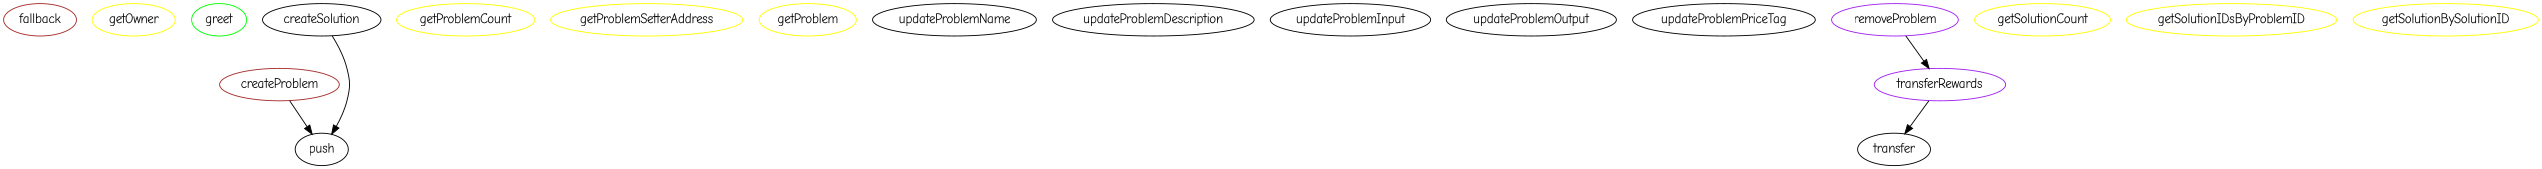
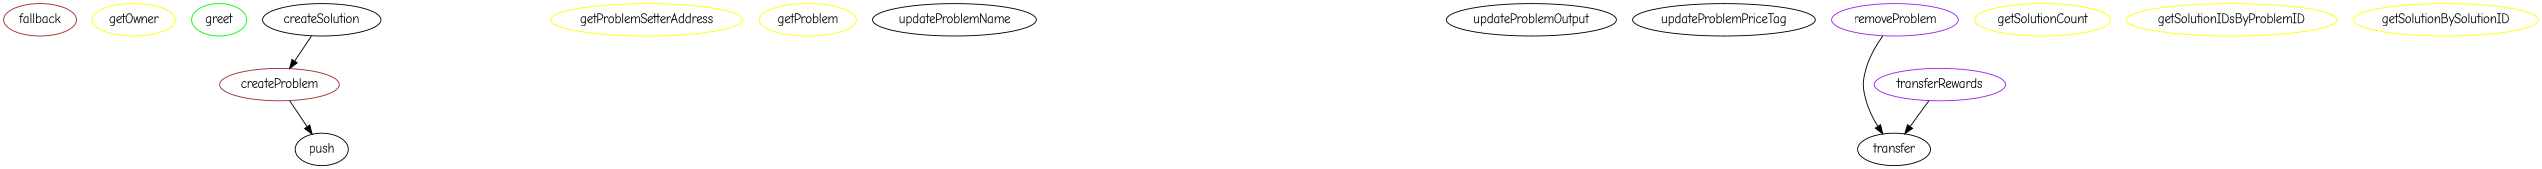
node "getProblemCount": removed
node "updateProblemDescription": removed
node "updateProblemInput": removed
edge "removeProblem" -> "transferRewards": now "removeProblem" -> "transfer"
edge "createSolution" -> "push": now "createSolution" -> "createProblem"
